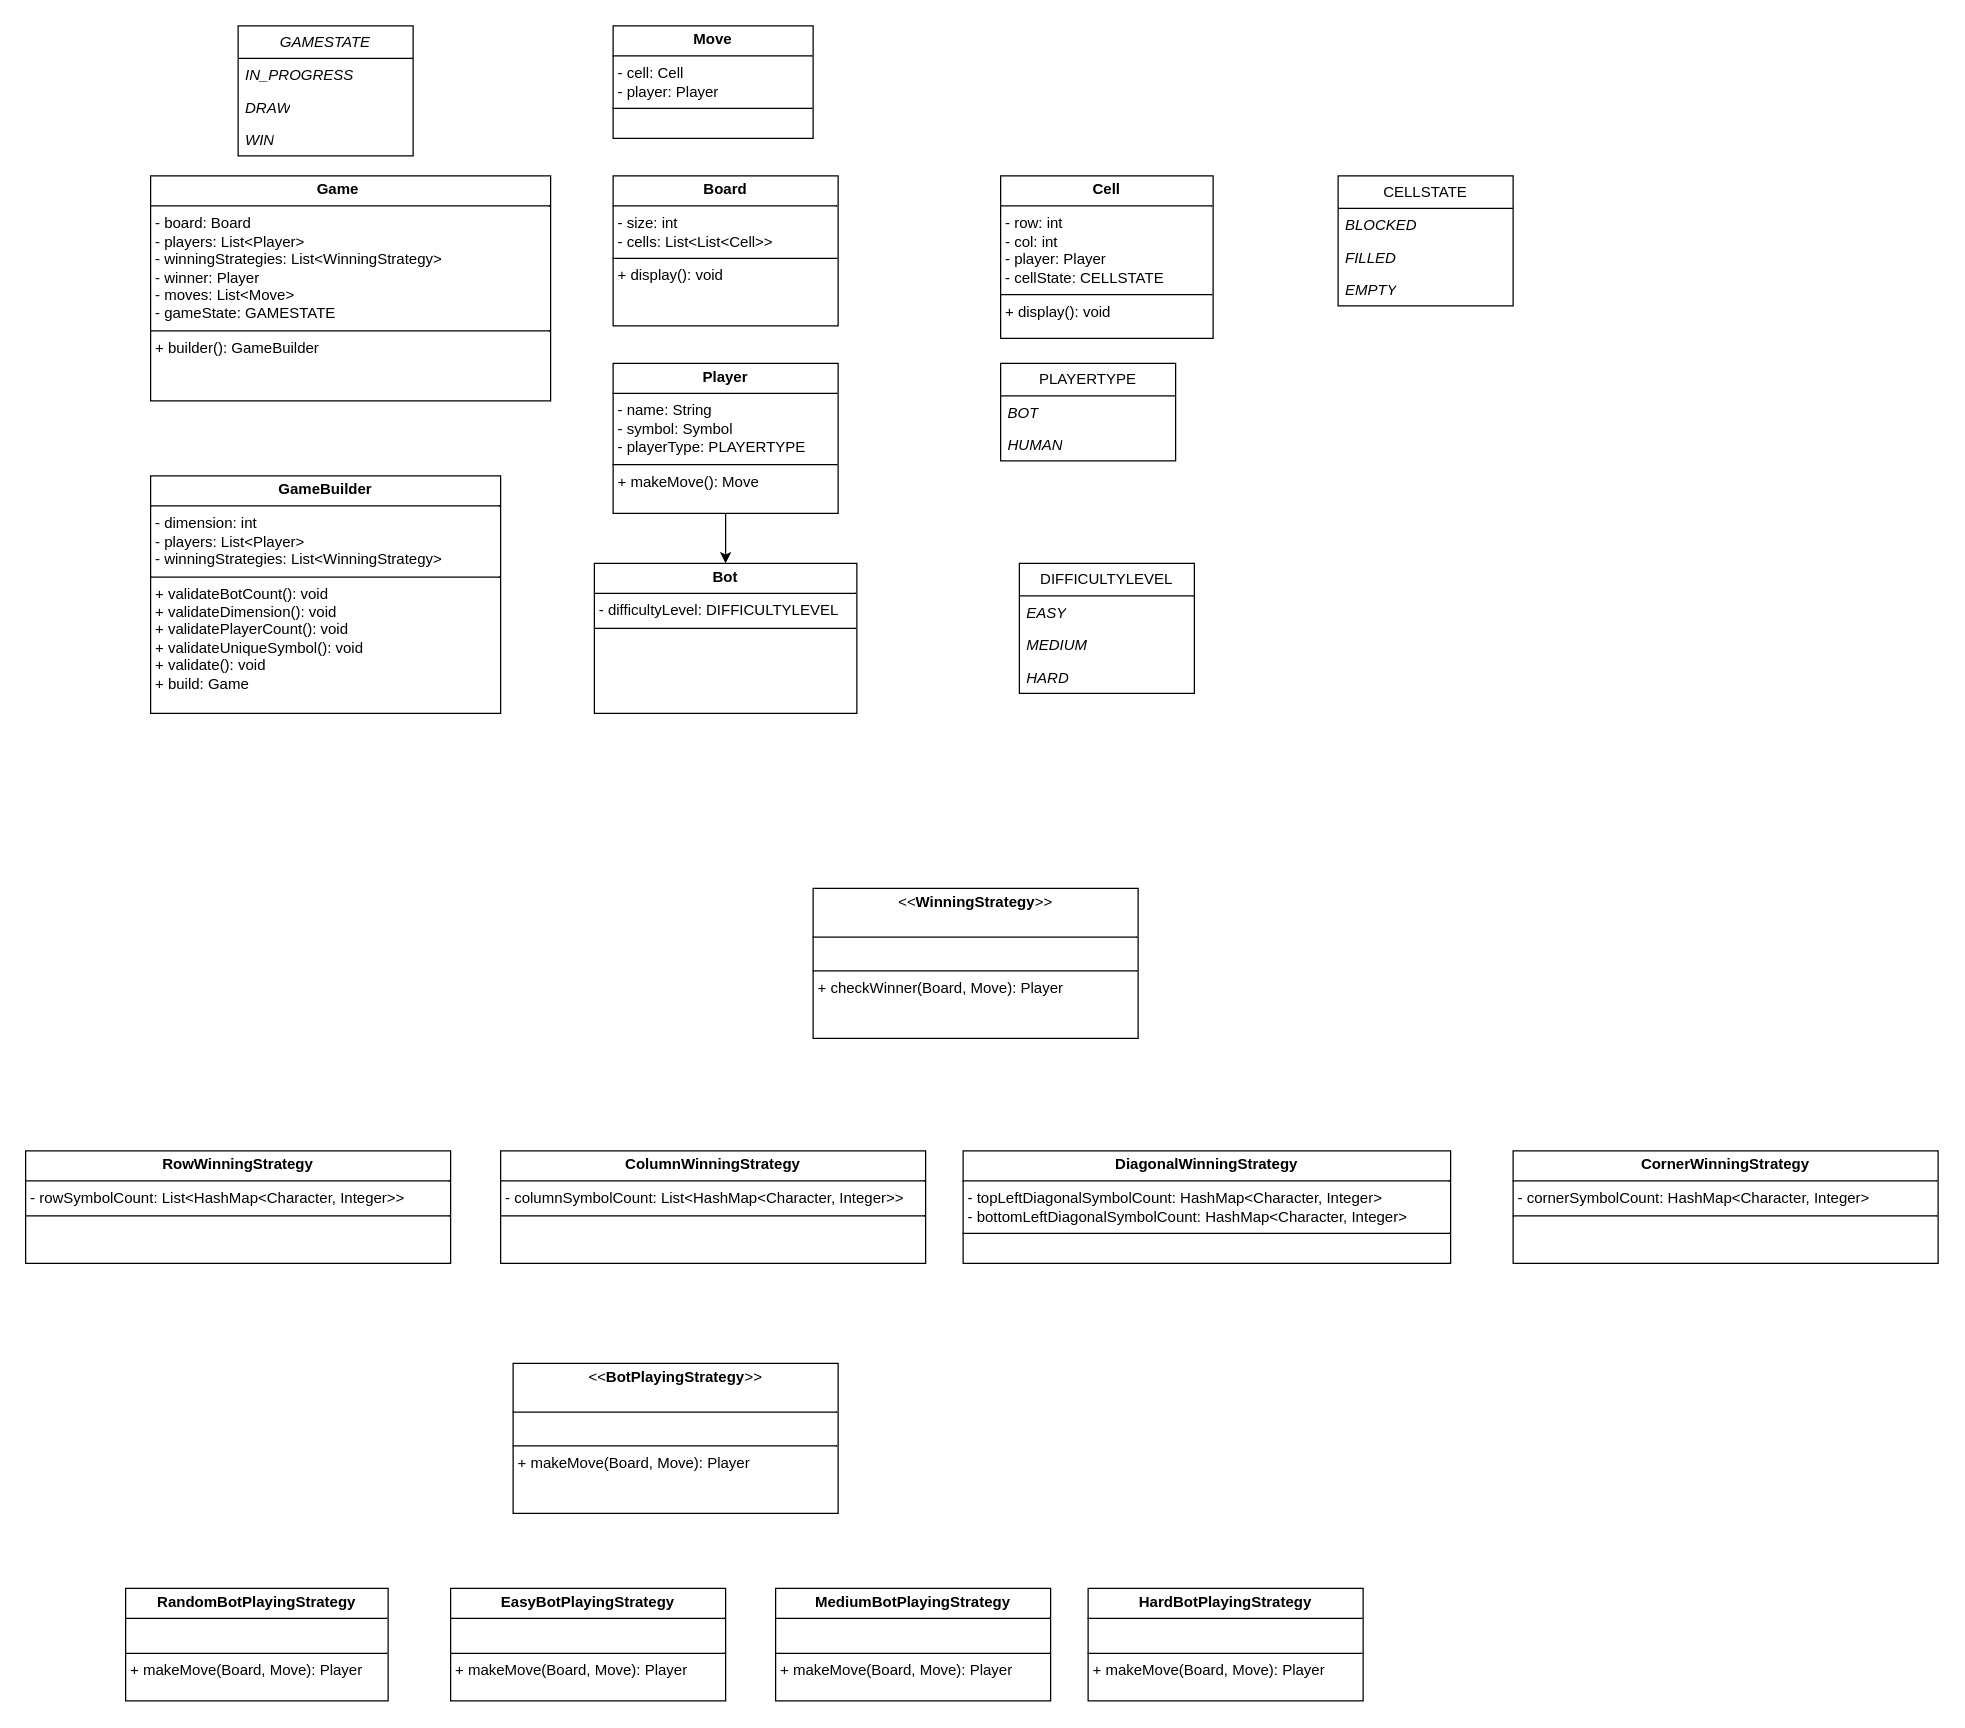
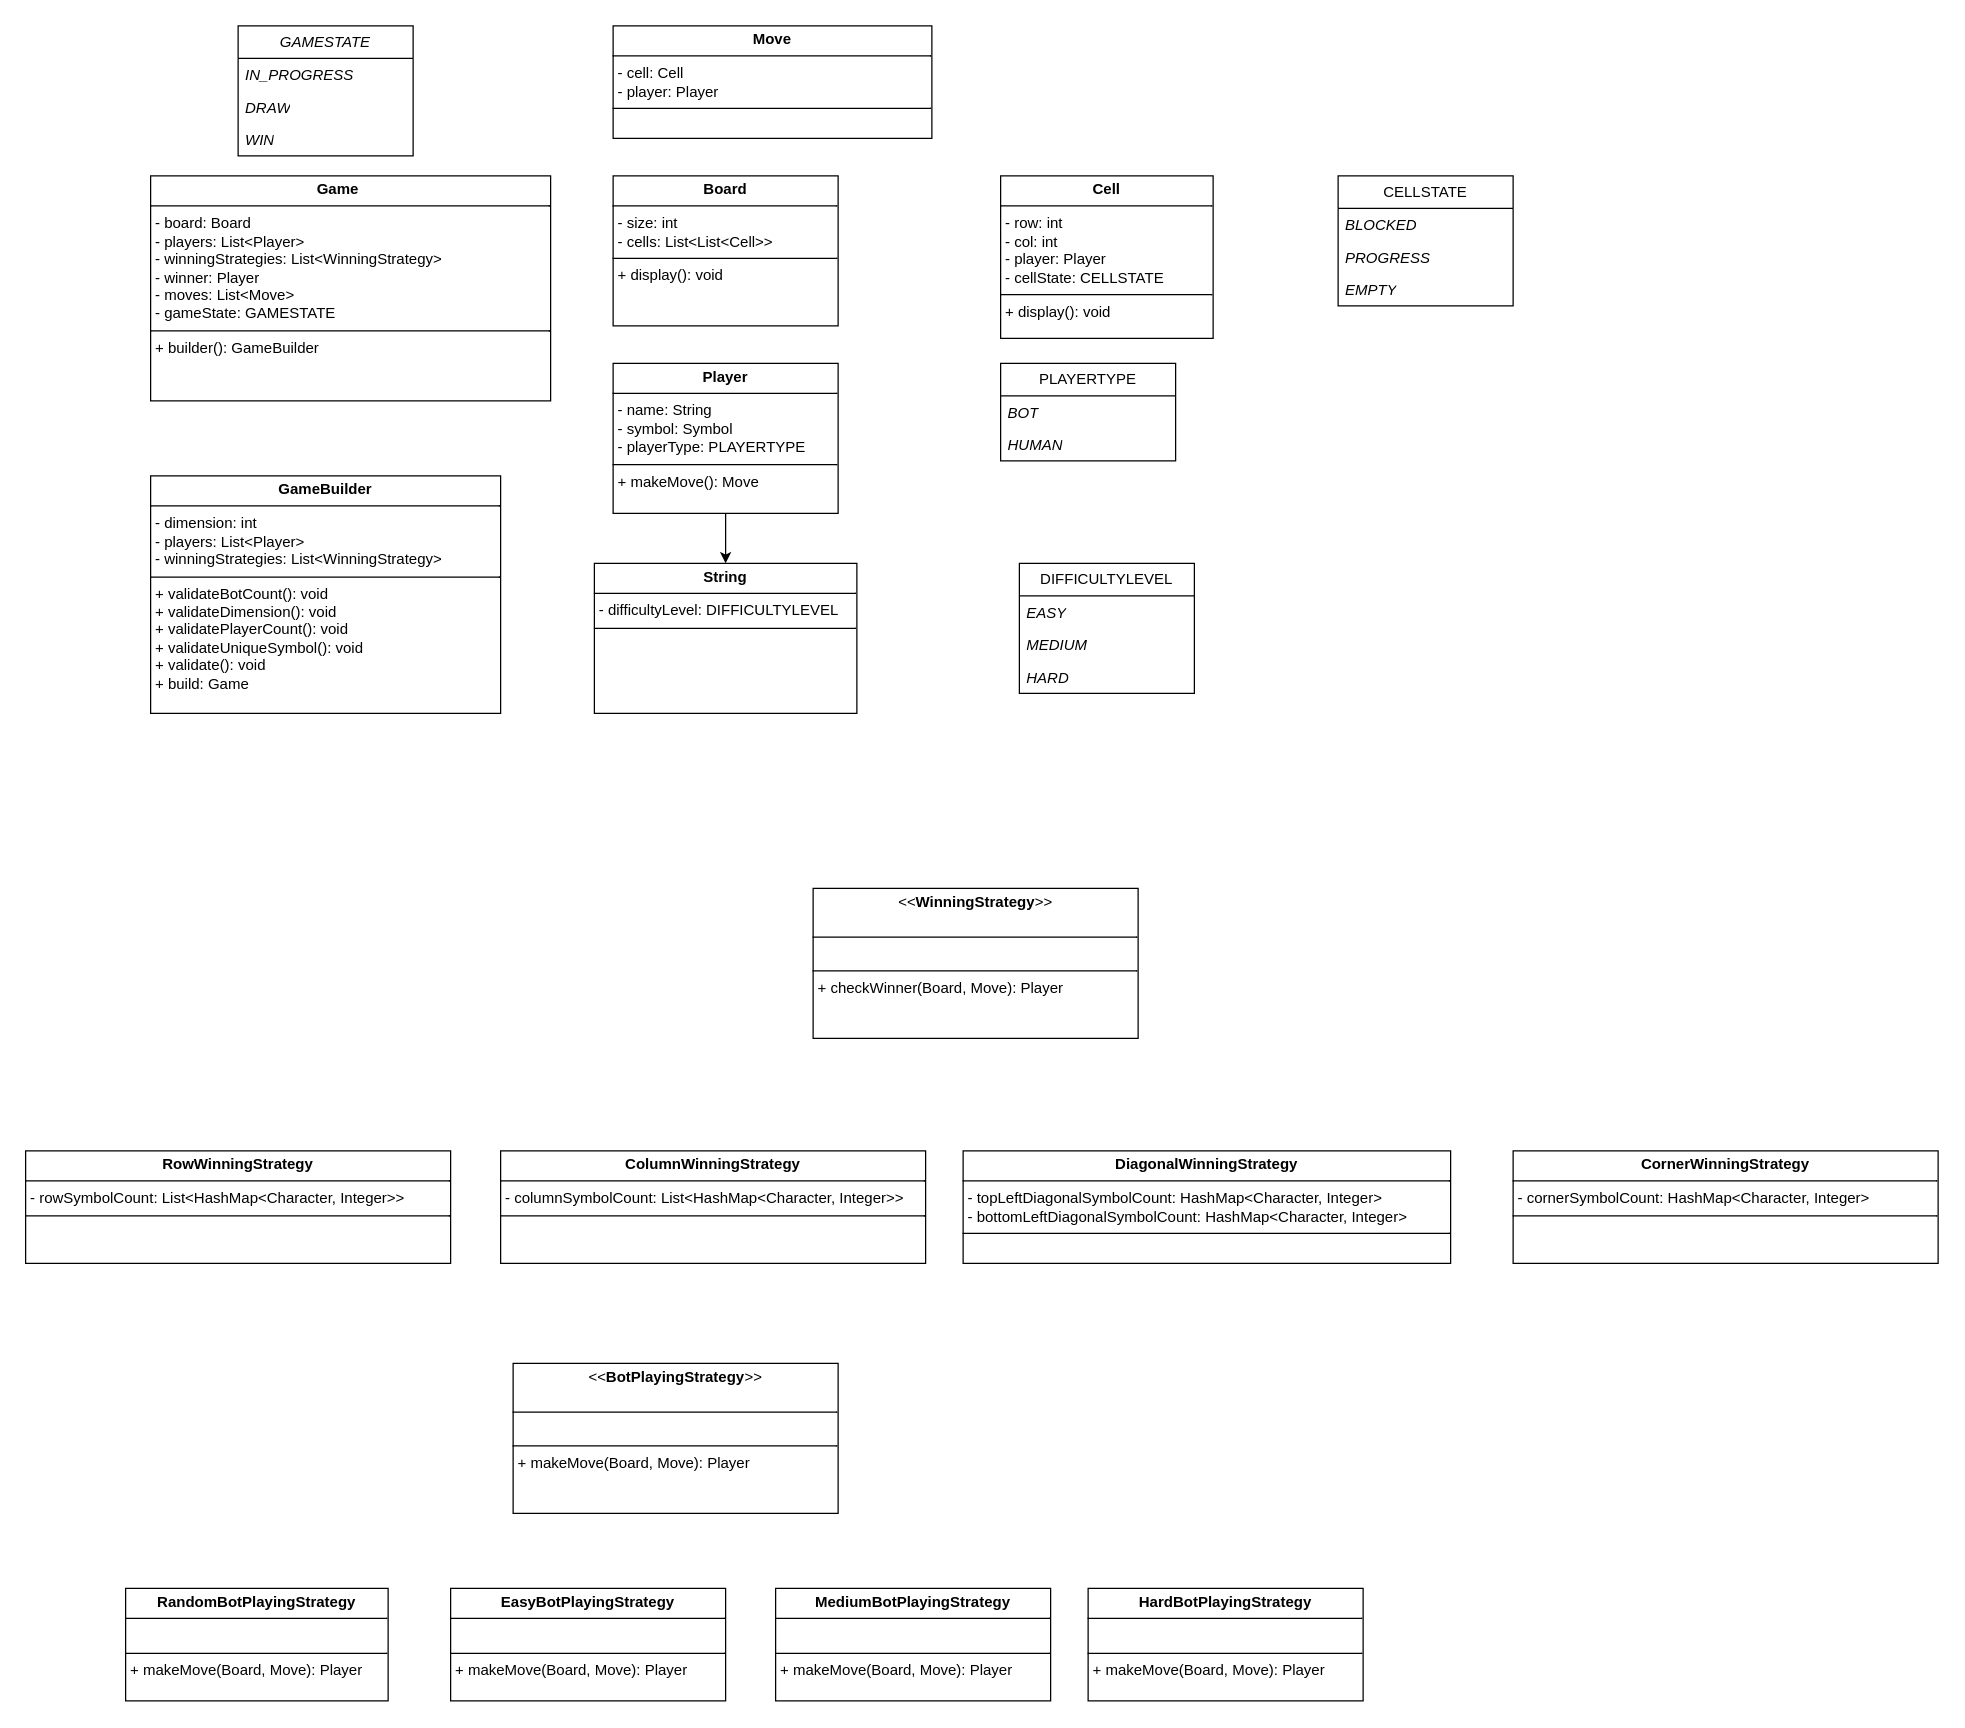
node "Move - cell: Cell - player: Player": size 200x113 -> 319x113
node "FILLED": label "FILLED" -> "PROGRESS"
node "Bot - difficultyLevel: DIFFICULTYLEVEL": label "Bot - difficultyLevel: DIFFICULTYLEVEL" -> "String - difficultyLevel: DIFFICULTYLEVEL"
